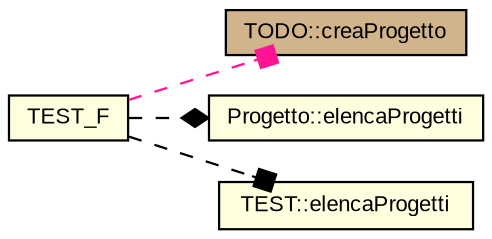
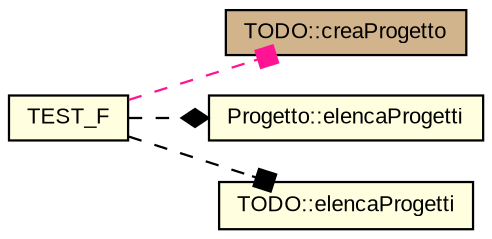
node "TEST::elencaProgetti": label "TEST::elencaProgetti" -> "TODO::elencaProgetti"
